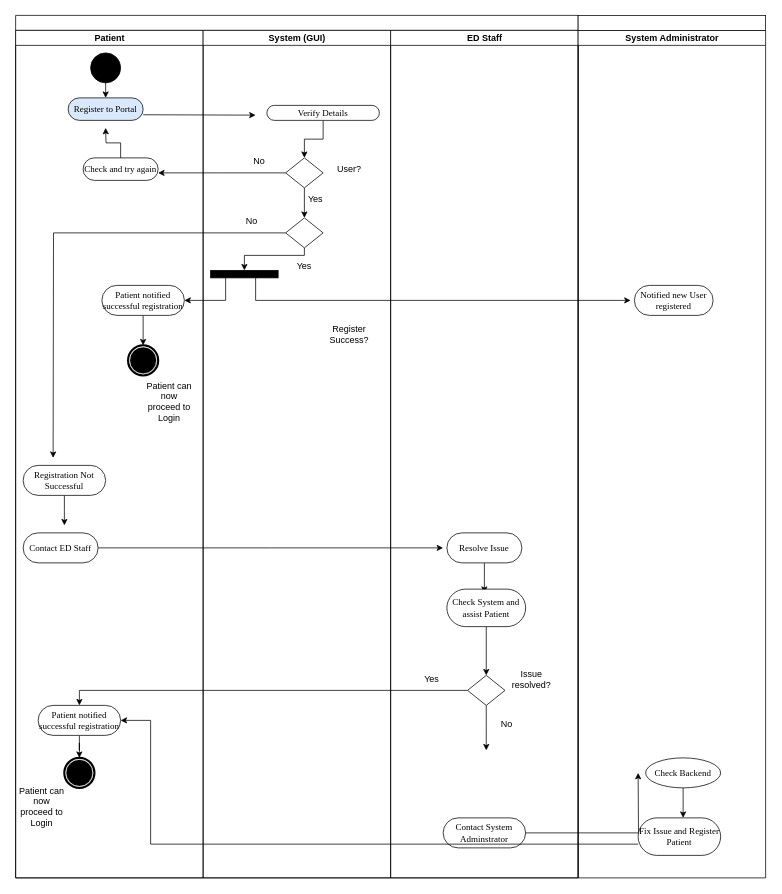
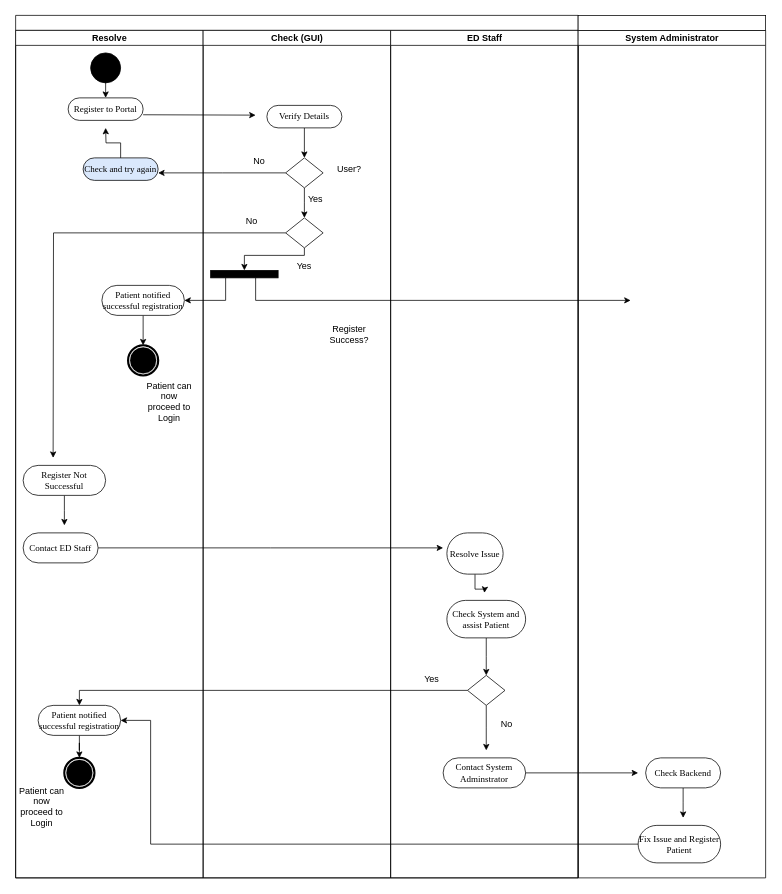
node "Patient": label "Patient" -> "Resolve"
node "System (GUI)": label "System (GUI)" -> "Check (GUI)"
node "Register to Portal": fillcolor #dae8fc -> #ffffff
node "Verify Details": size 113x15 -> 75x23
node "Check and try again": fillcolor #ffffff -> #dae8fc
node "Notified new User registered": removed
node "Registration Not Successful": label "Registration Not Successful" -> "Register Not Successful"
node "Resolve Issue": size 75x30 -> 56x41
node "Check System and assist Patient": moved (486, 608) -> (486, 619)
node "Issue resolved?": removed
node "Check Backend": shape ellipse -> rounded rectangle
node "Contact System Adminstrator": moved (484, 833) -> (484, 773)
node "Fix Issue and Register Patient": moved (679, 837) -> (679, 844)
